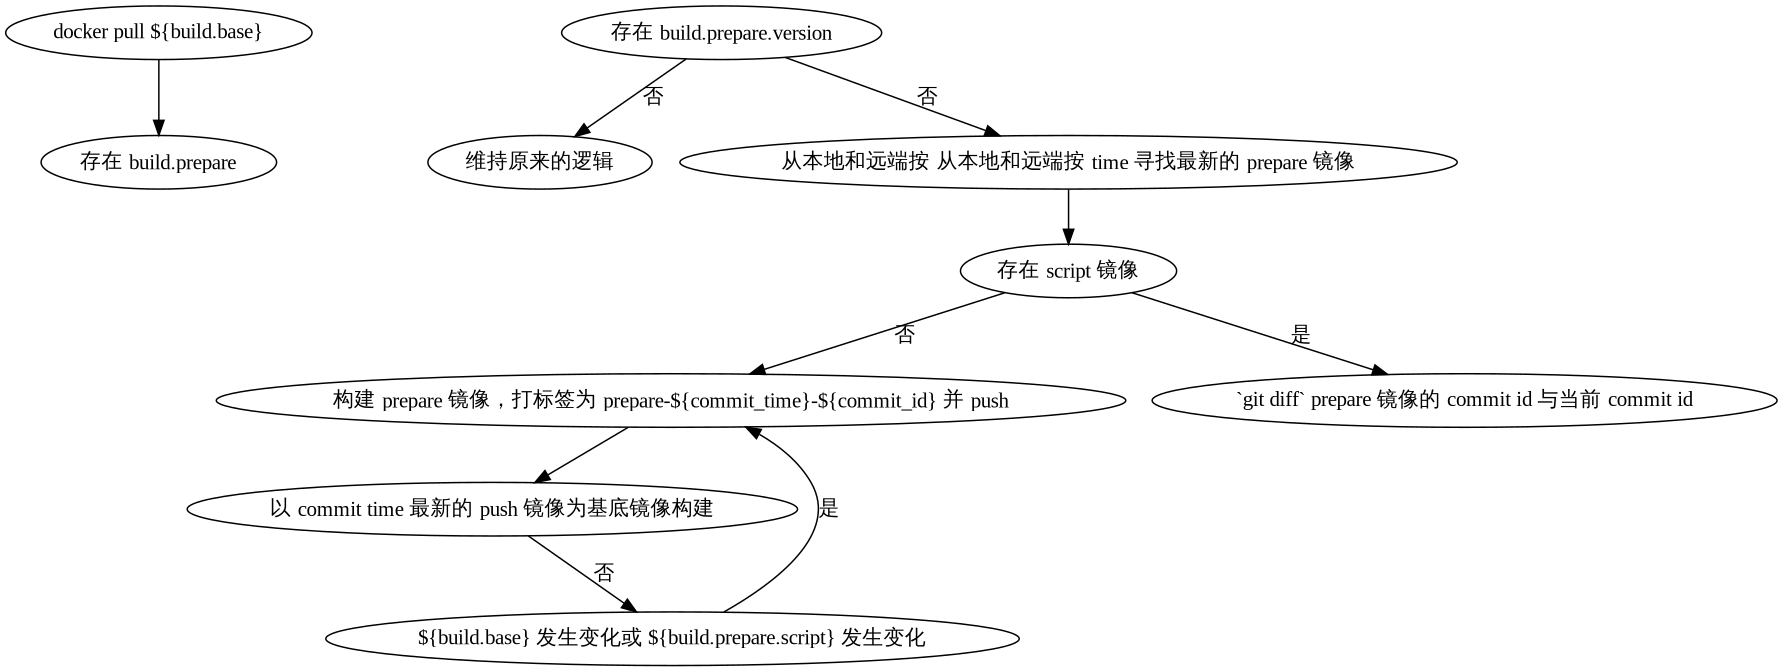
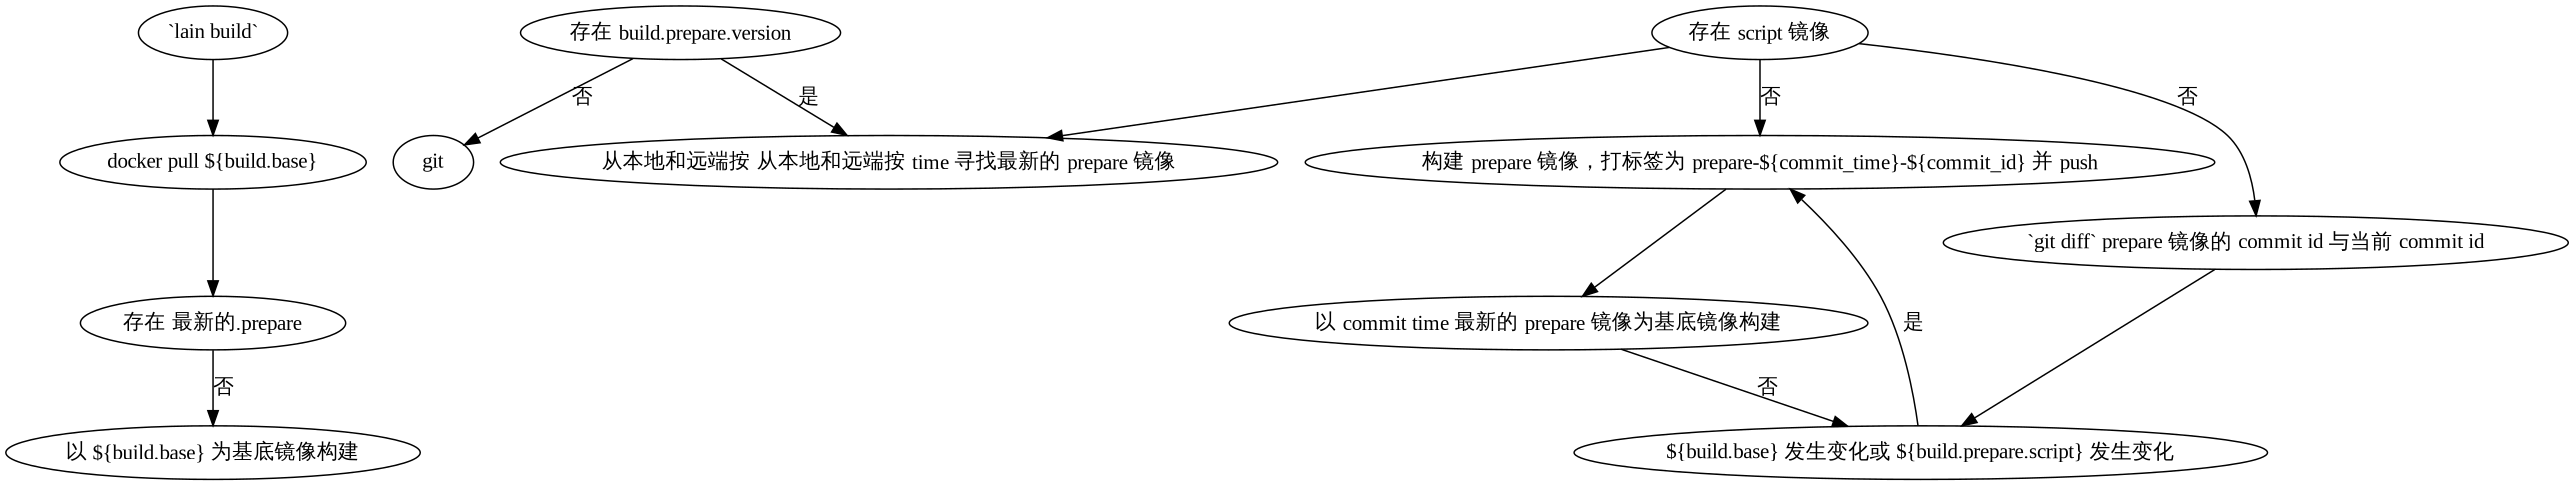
node "`lain build`": added
edge "存在 build.prepare.version" -> "从本地和远端按 从本地和远端按 time 寻找最新的 prepare 镜像": label "否" -> "是"
node "存在 build.prepare": label "存在 build.prepare" -> "存在 最新的.prepare"
node "维持原来的逻辑": label "维持原来的逻辑" -> "git"
edge "从本地和远端按 从本地和远端按 time 寻找最新的 prepare 镜像" -> "存在 script 镜像": reversed
edge "存在 script 镜像" -> "`git diff` prepare 镜像的 commit id 与当前 commit id": label "是" -> "否"
edge "`git diff` prepare 镜像的 commit id 与当前 commit id" -> "${build.base} 发生变化或 ${build.prepare.script} 发生变化": added
node "以 ${build.base} 为基底镜像构建": added
node "以 commit time 最新的 push 镜像为基底镜像构建": label "以 commit time 最新的 push 镜像为基底镜像构建" -> "以 commit time 最新的 prepare 镜像为基底镜像构建"
